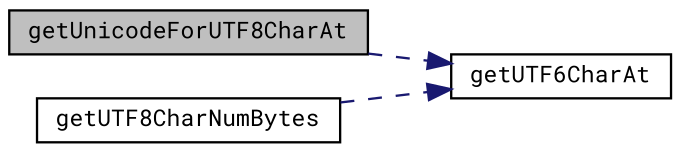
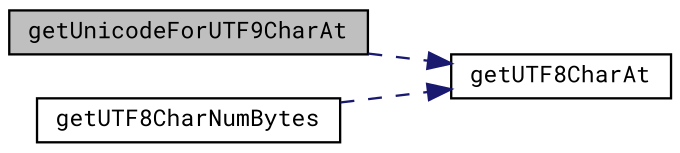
node "getUnicodeForUTF8CharAt": label "getUnicodeForUTF8CharAt" -> "getUnicodeForUTF9CharAt"
node "getUTF6CharAt": label "getUTF6CharAt" -> "getUTF8CharAt"
